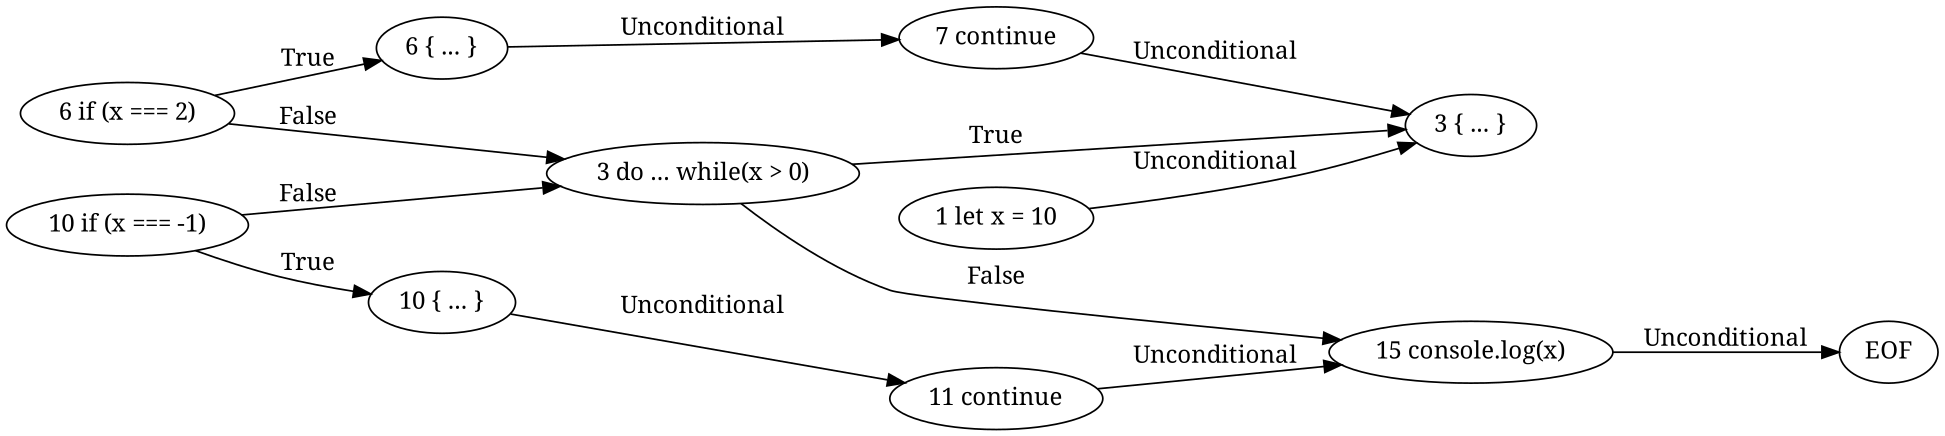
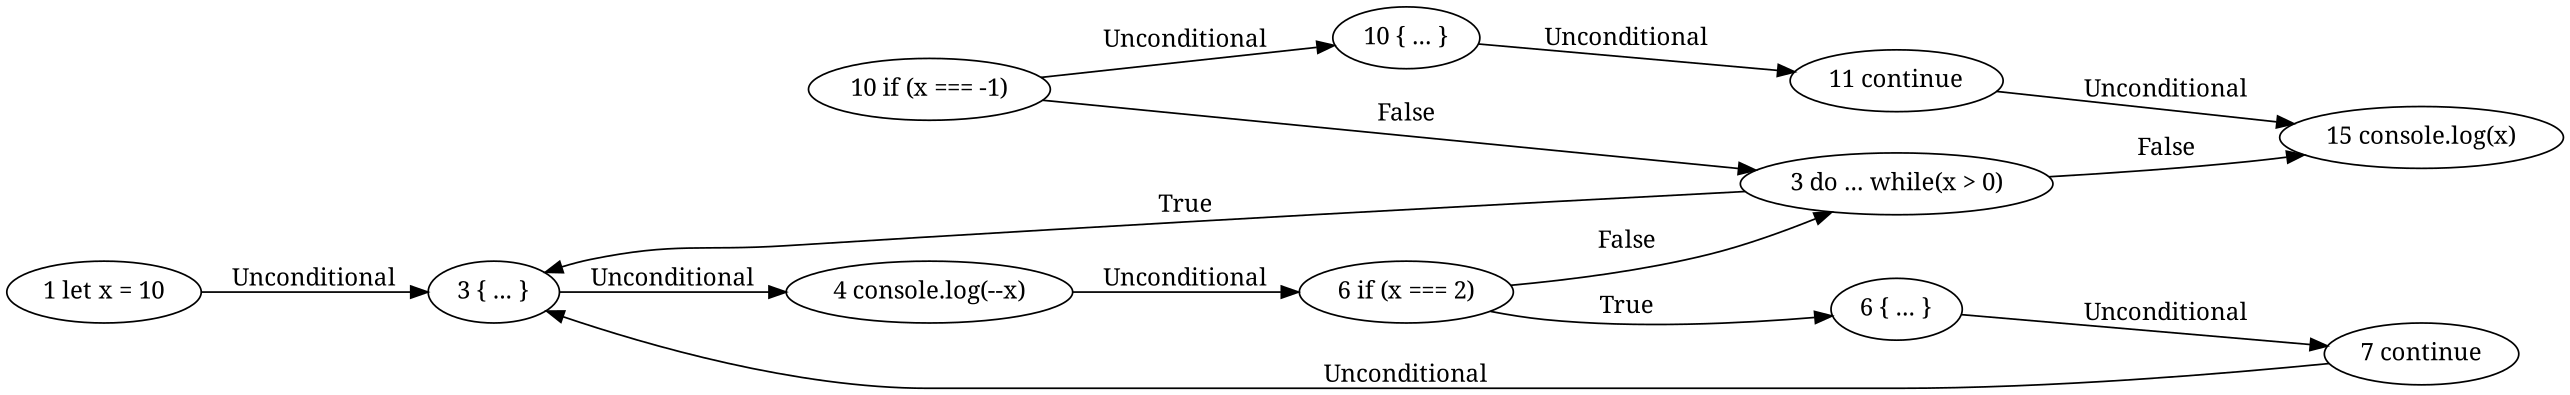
edge "10 if (x === -1)" -> "10 { ... }": label "True" -> "Unconditional"
node "4 console.log(--x)": added
node "EOF": removed
